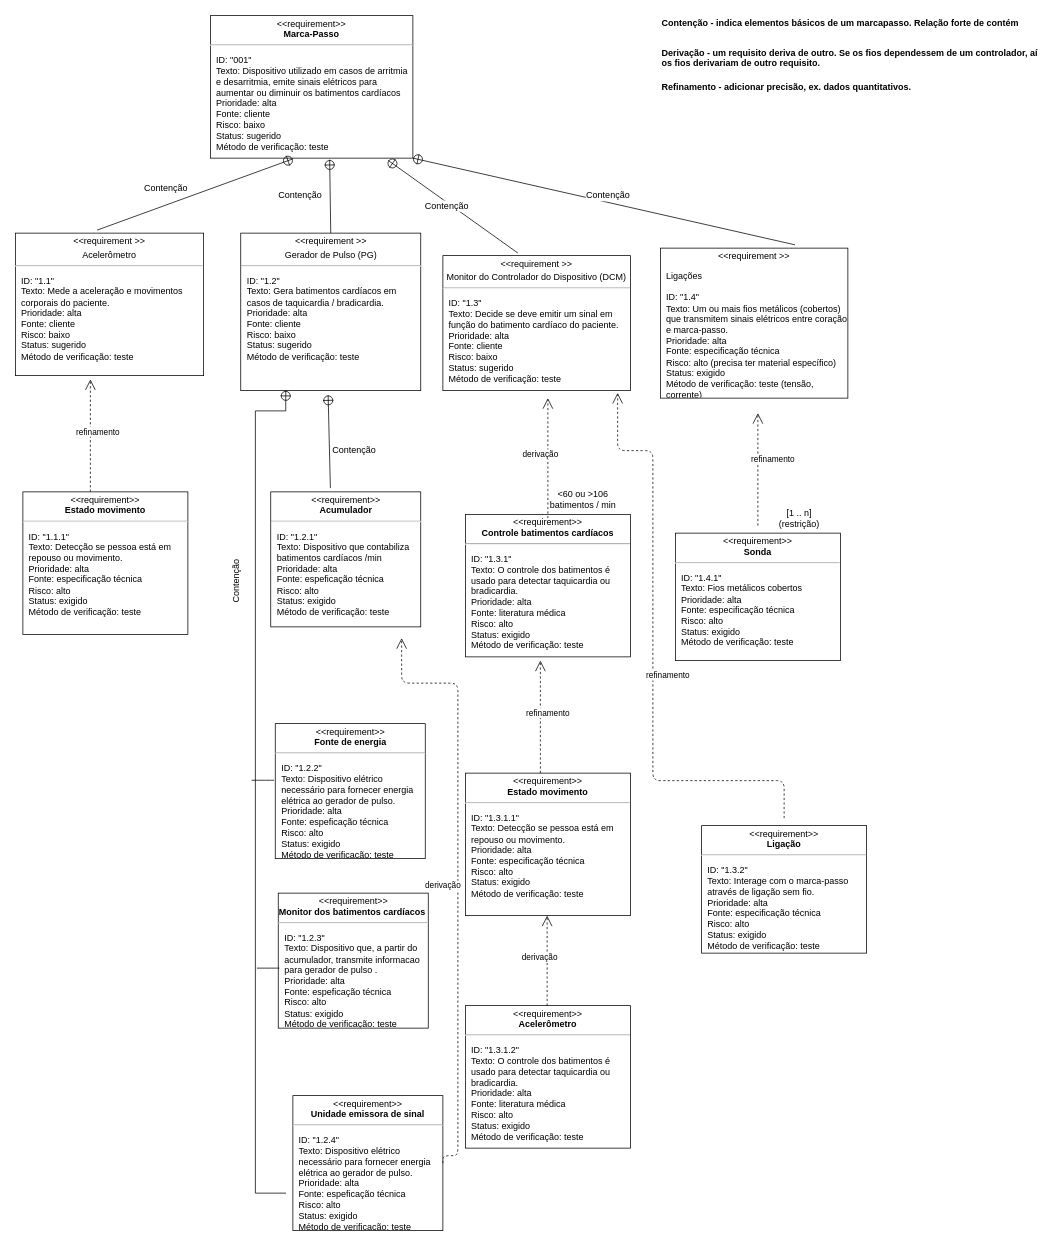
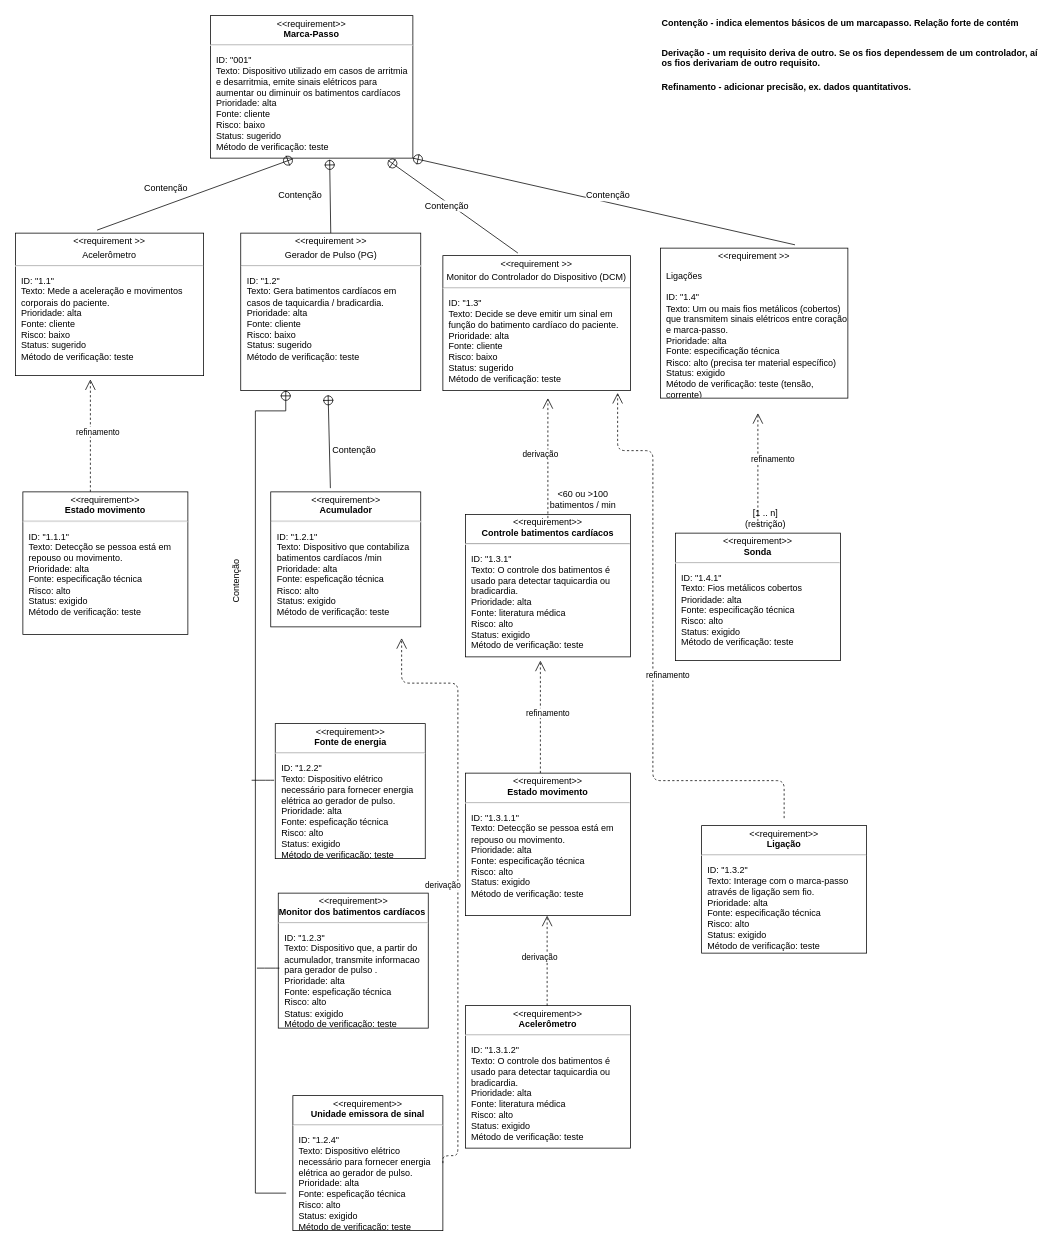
node "<60 ou >106 batimentos / min": label "<60 ou >106 batimentos / min" -> "<60 ou >100 batimentos / min"
node "[1 .. n] (restrição)": moved (800, 518) -> (766, 518)
